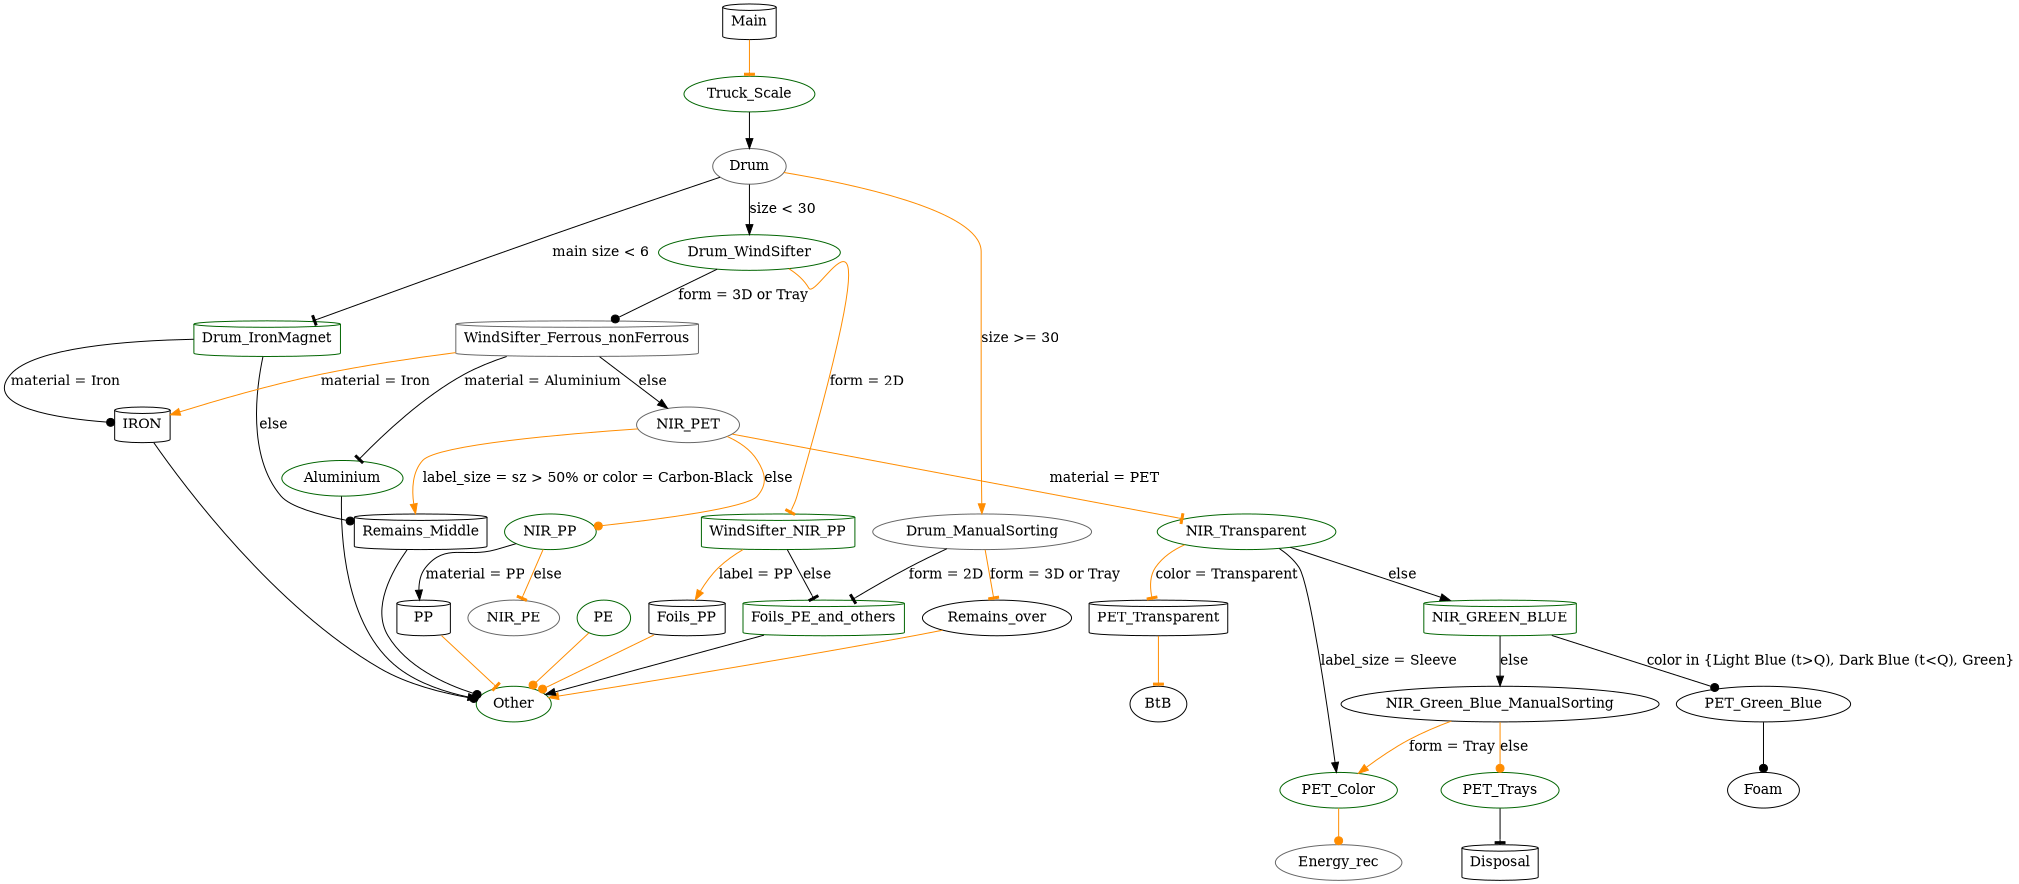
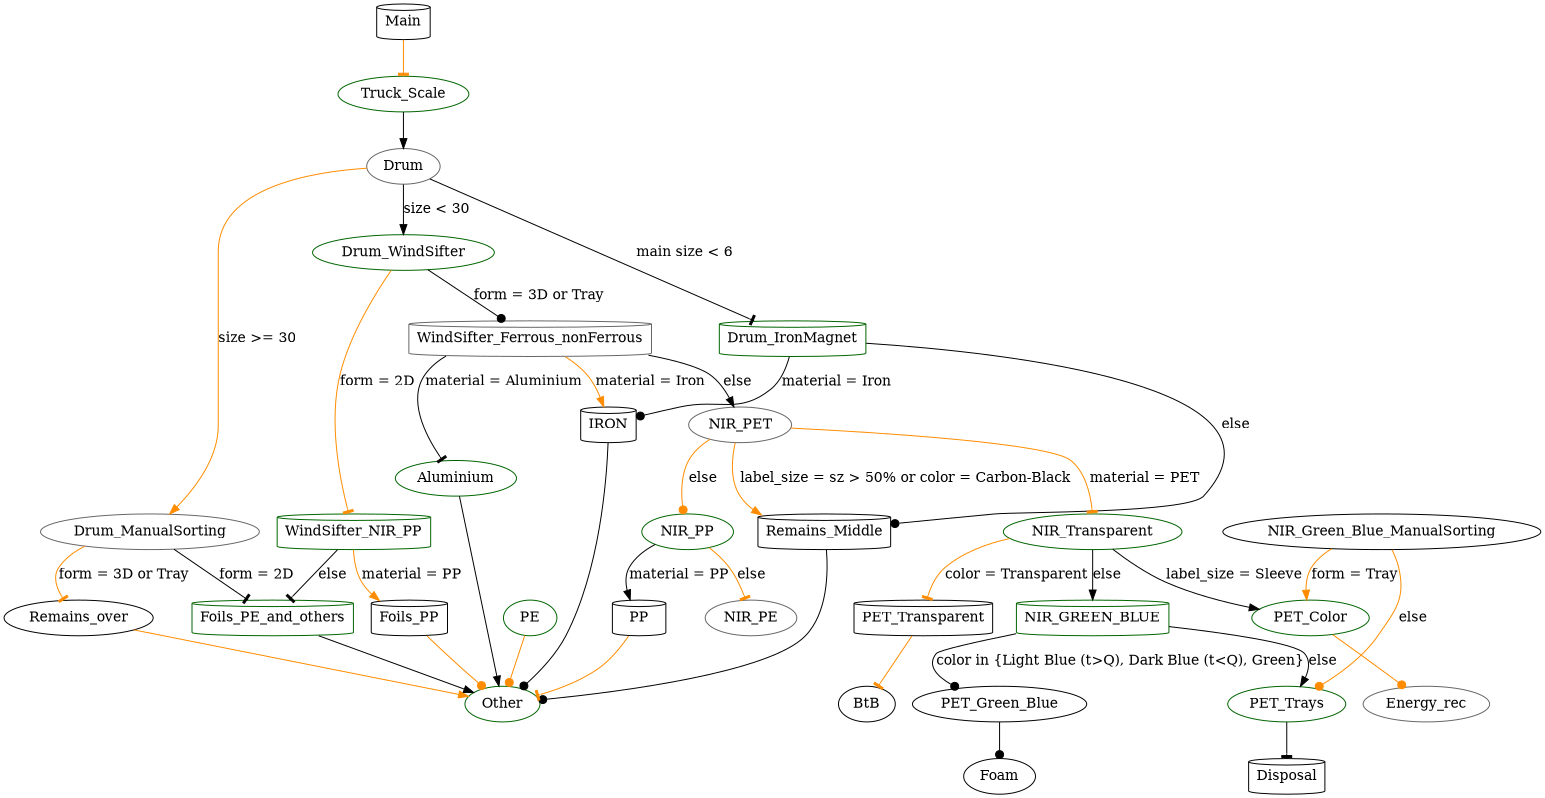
edge "WindSifter_NIR_PP" -> "Foils_PP": label "label = PP" -> "material = PP"
edge "NIR_GREEN_BLUE" -> "NIR_Green_Blue_ManualSorting": now "NIR_GREEN_BLUE" -> "PET_Trays"
